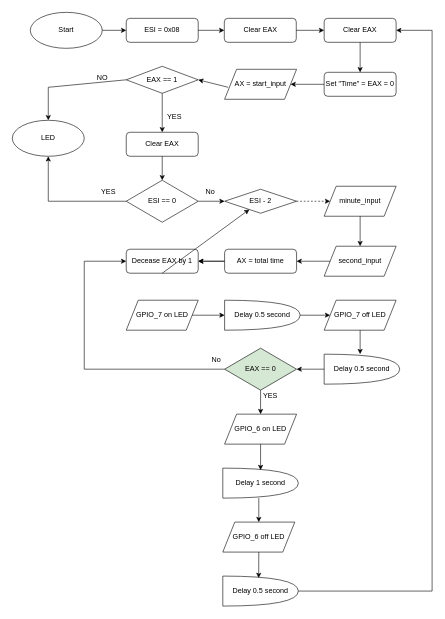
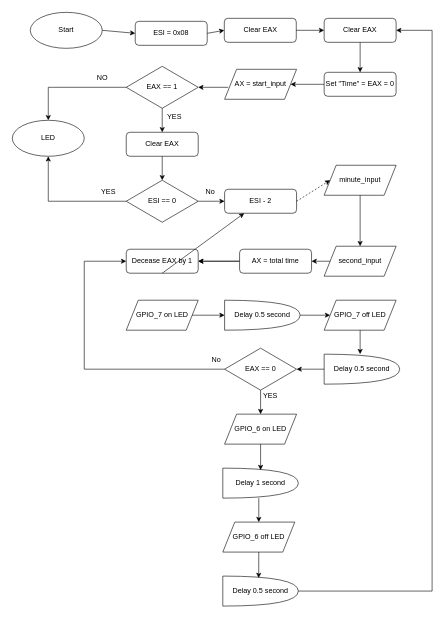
node "ESI = 0x08": moved (162, 30) -> (171, 33)
node "EAX == 1": size 72x27 -> 72x42
node "ESI - 2": shape diamond -> rounded rectangle
node "minute_input": moved (360, 201) -> (360, 180)
node "AX = total time": moved (261, 261) -> (276, 261)
node "EAX == 0": fillcolor #d5e8d4 -> #ffffff
